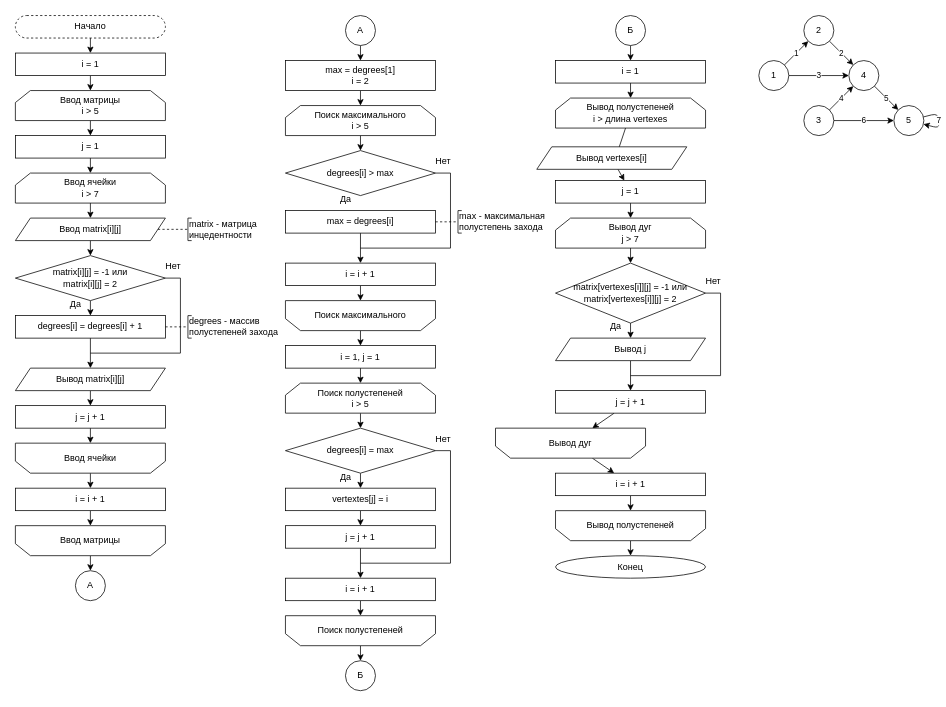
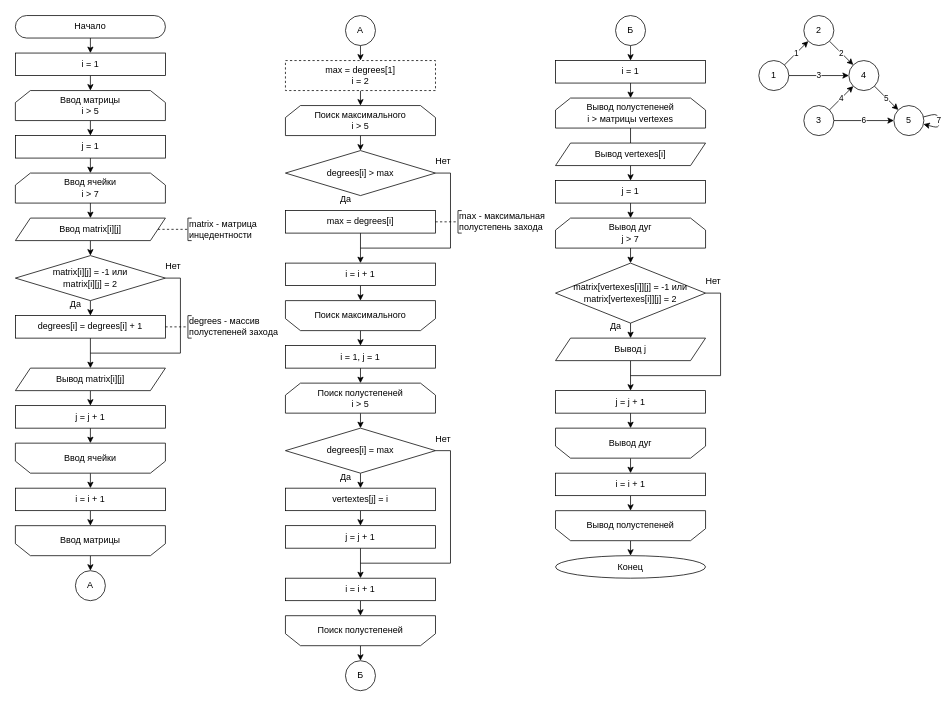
node "Начало": style dashed -> solid
node "max = degrees[1] i = 2": style solid -> dashed
node "Вывод полустепеней i > длина vertexes": label "Вывод полустепеней i > длина vertexes" -> "Вывод полустепеней i > матрицы vertexes"
node "Вывод vertexes[i]": moved (612, 158) -> (630, 154)
node "Вывод дуг": moved (570, 443) -> (630, 443)
